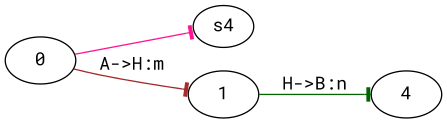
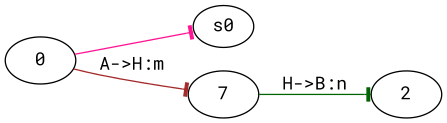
node "s4": label "s4" -> "s0"
node "1": label "1" -> "7"
node "4": label "4" -> "2"
